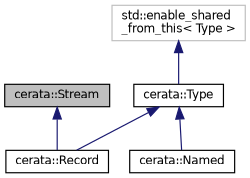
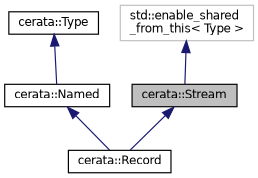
edge "cerata::Type" -> "std::enable_shared _from_this< Type >": now "cerata::Stream" -> "std::enable_shared _from_this< Type >"
edge "cerata::Record" -> "cerata::Type": now "cerata::Record" -> "cerata::Named"
